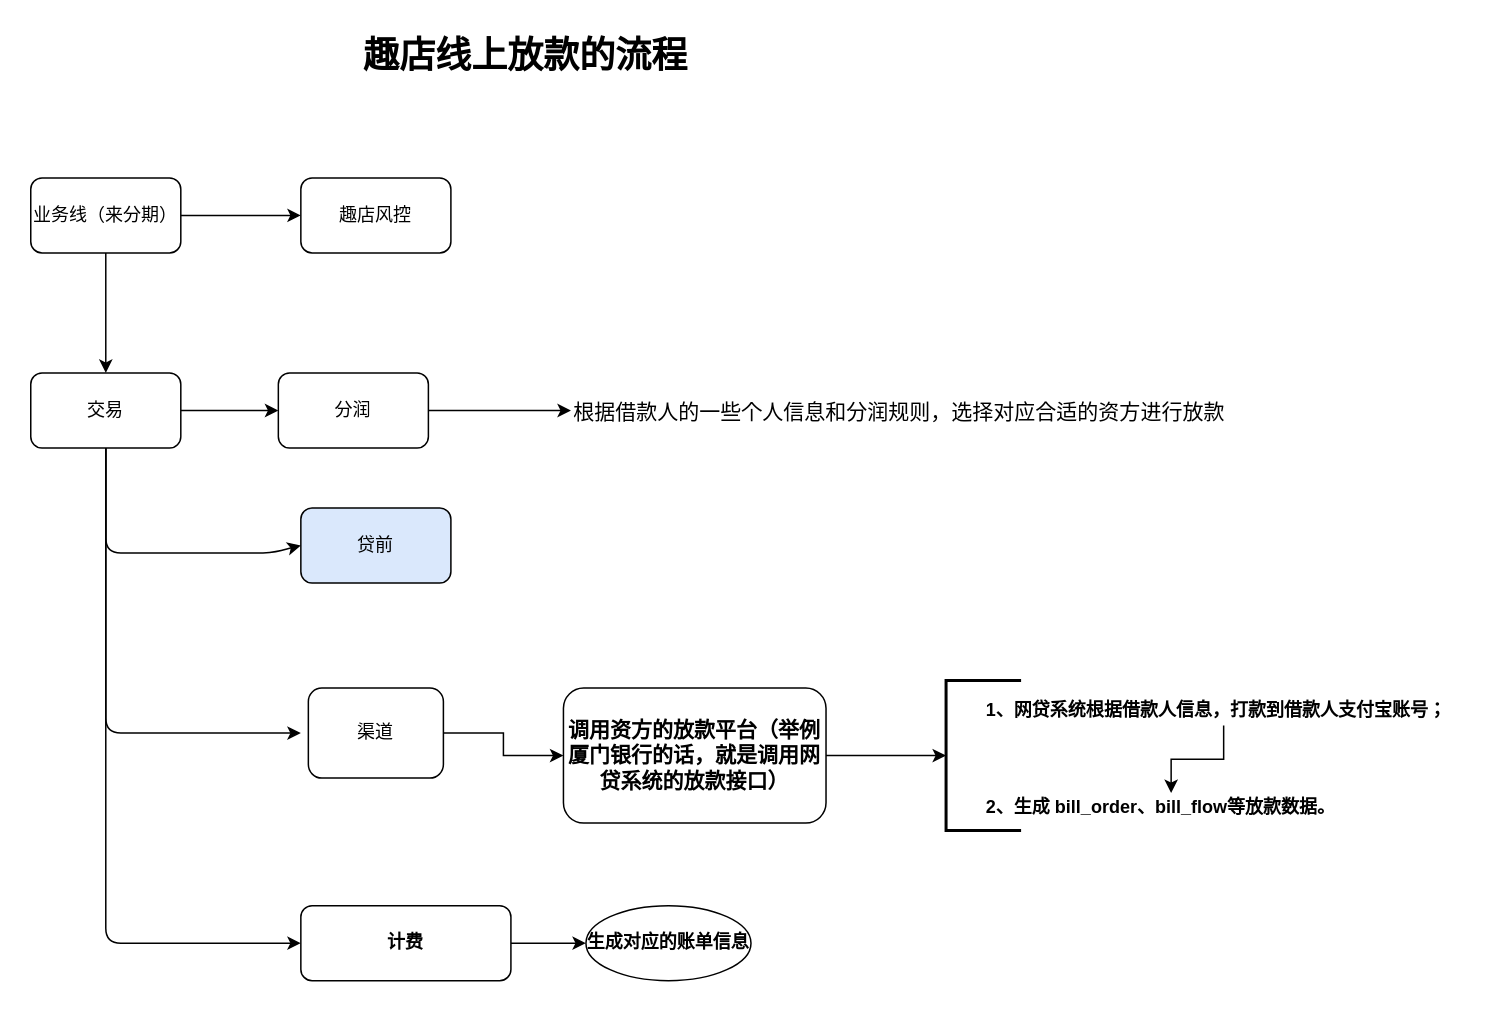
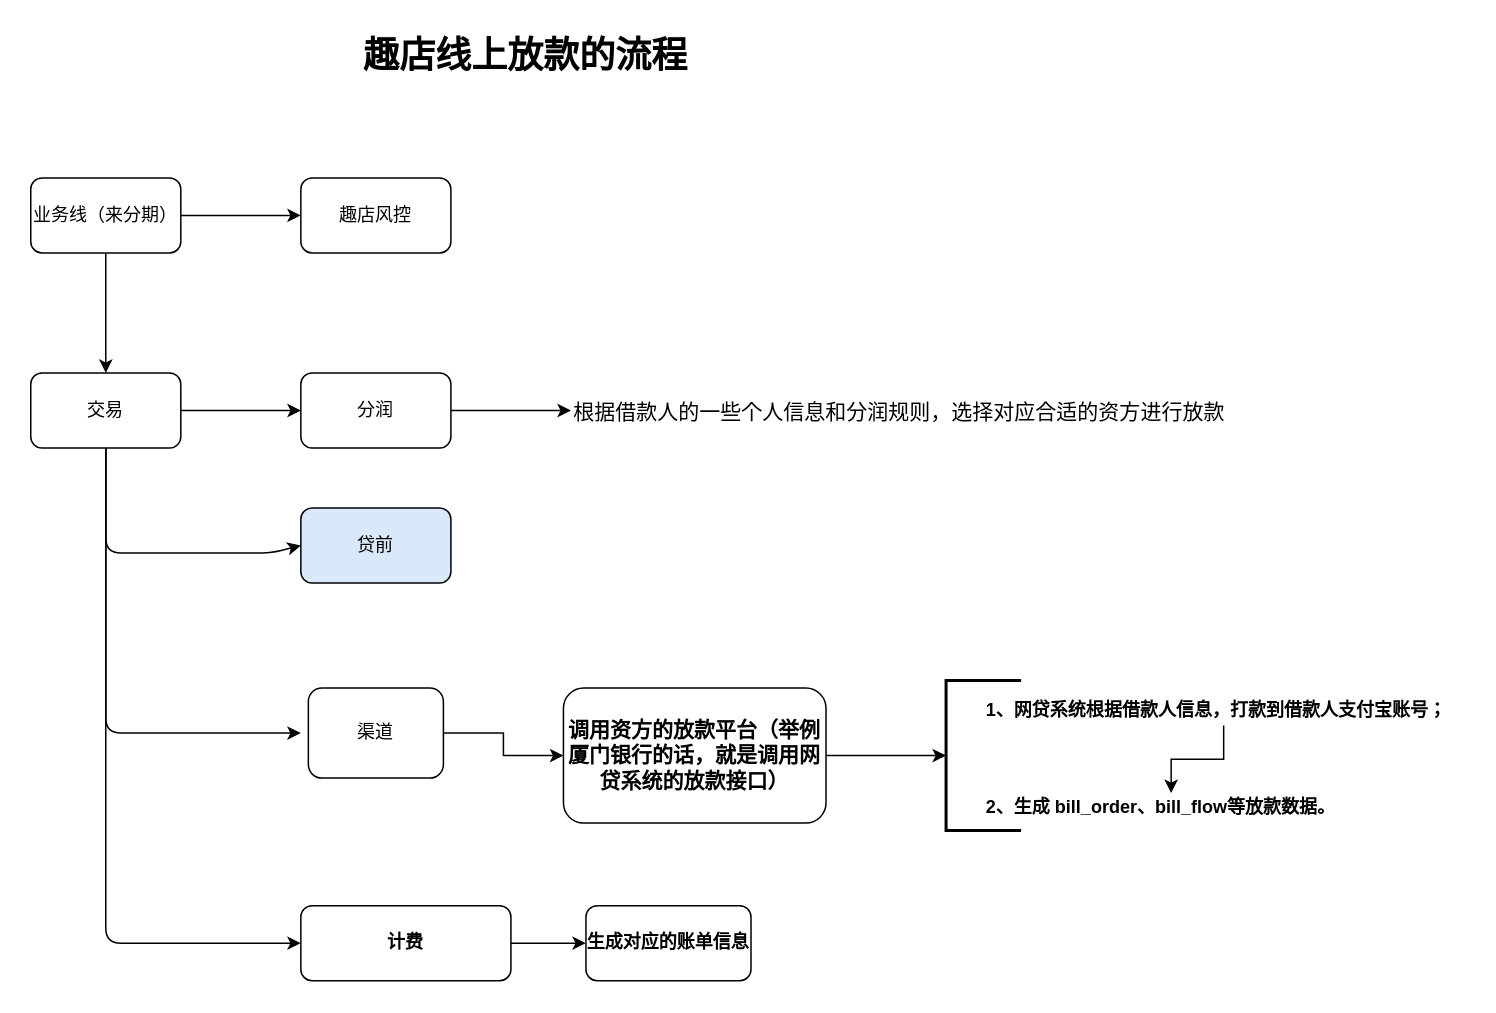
node "分润": moved (353, 410) -> (376, 410)
node "生成对应的账单信息": shape ellipse -> rounded rectangle
